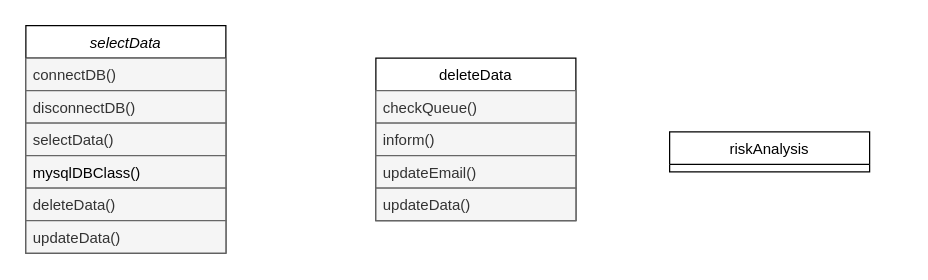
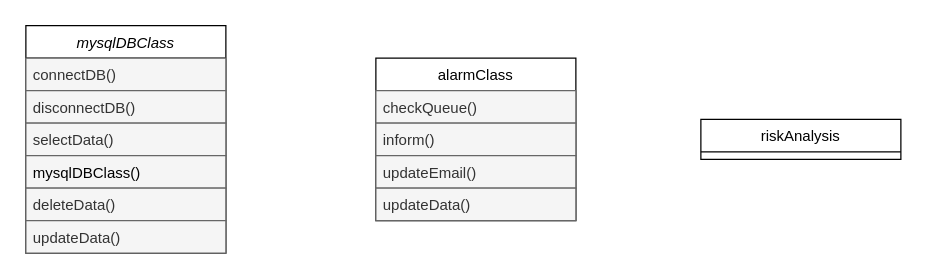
node "selectData": label "selectData" -> "mysqlDBClass"
node "deleteData": label "deleteData" -> "alarmClass"
node "riskAnalysis": moved (769, 152) -> (801, 139)
